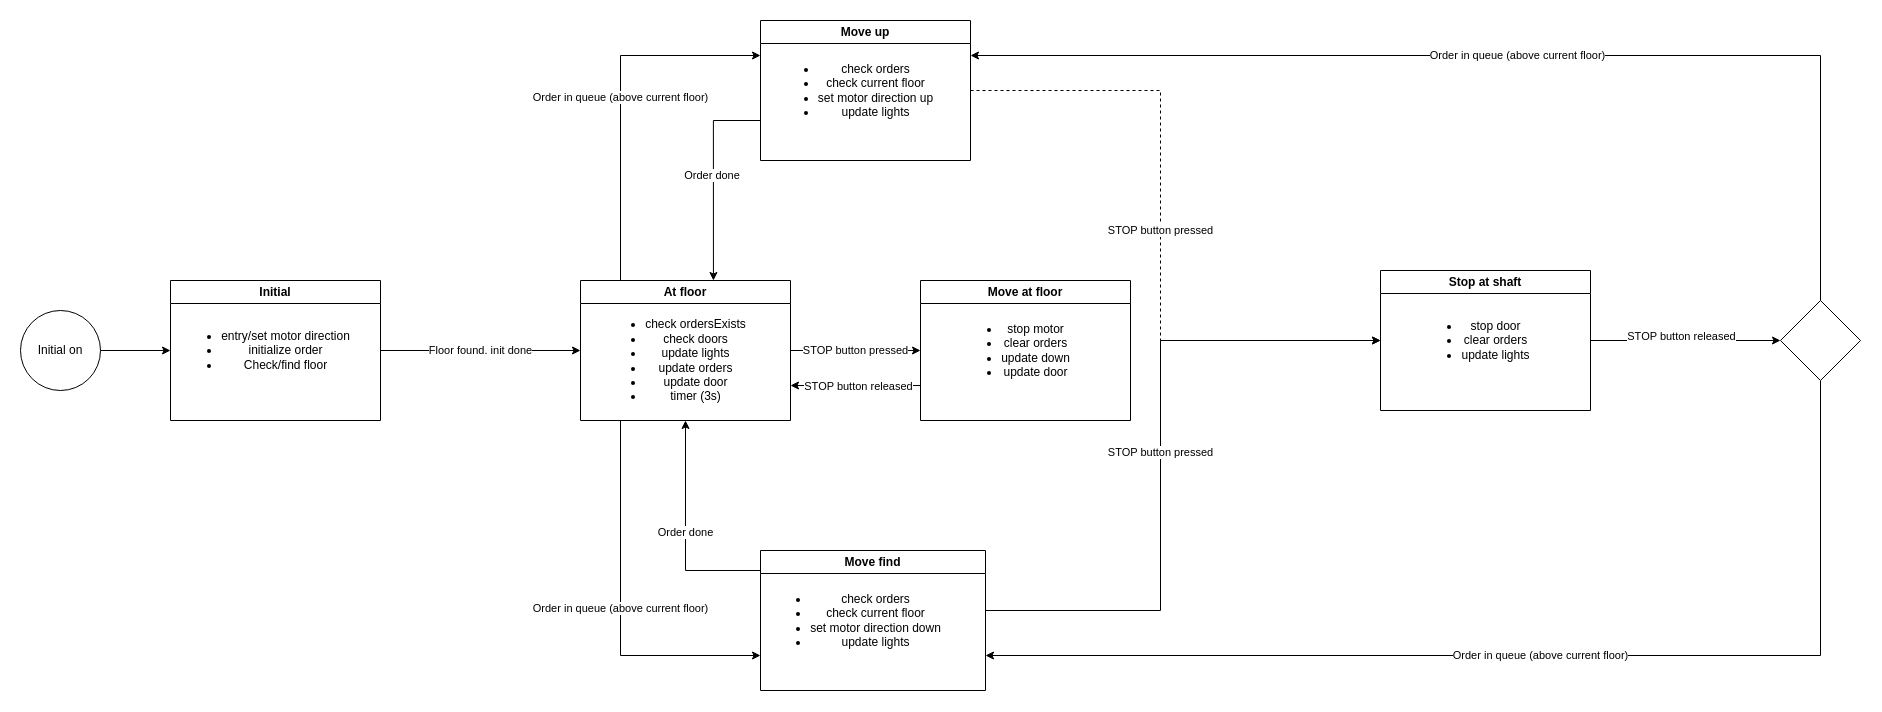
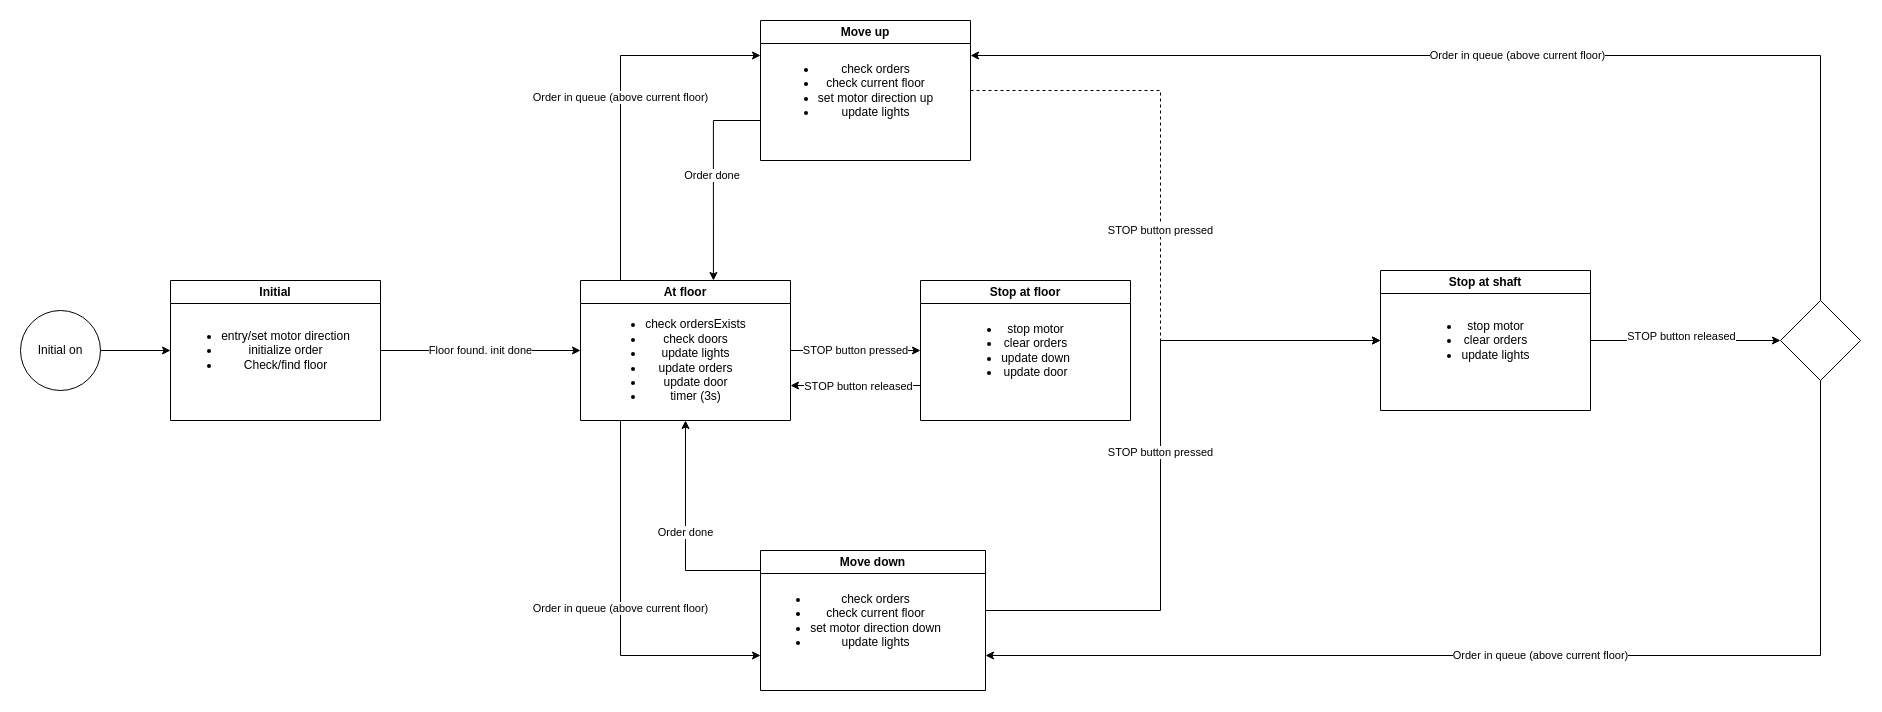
node "Move at floor": label "Move at floor" -> "Stop at floor"
node "stop door clear orders update lights": label "stop door clear orders update lights" -> "stop motor clear orders update lights"
node "Move find": label "Move find" -> "Move down"
